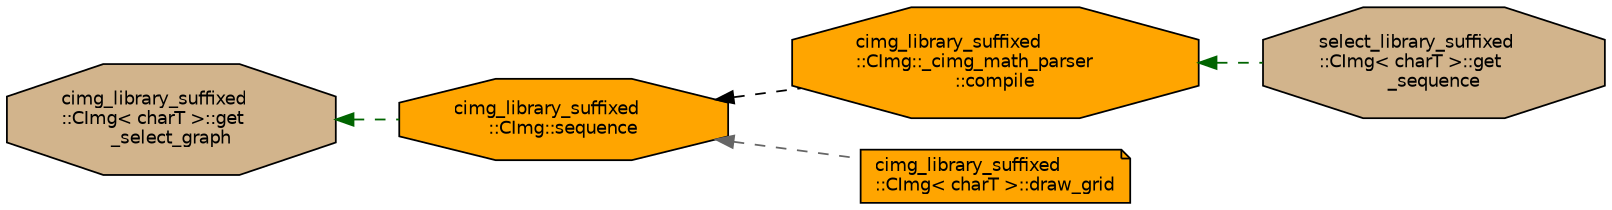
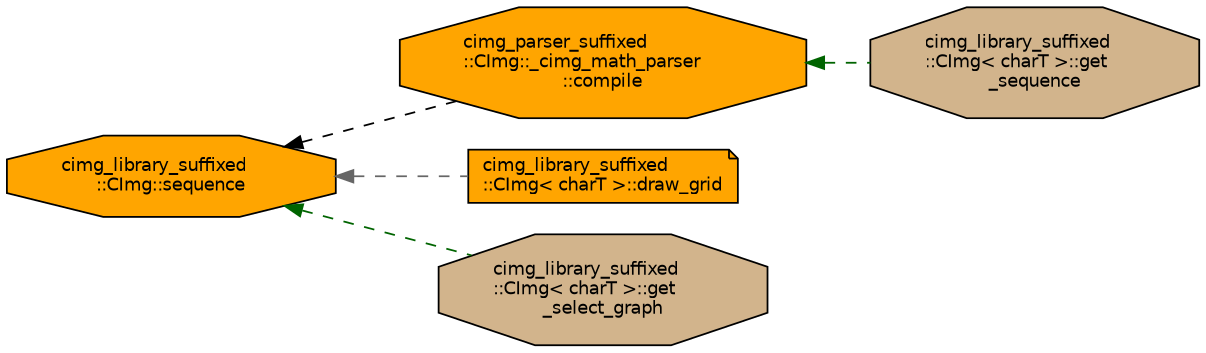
node "cimg_library_suffixed ::CImg::_cimg_math_parser ::compile": label "cimg_library_suffixed ::CImg::_cimg_math_parser ::compile" -> "cimg_parser_suffixed ::CImg::_cimg_math_parser ::compile"
node "select_library_suffixed ::CImg< charT >::get _sequence": label "select_library_suffixed ::CImg< charT >::get _sequence" -> "cimg_library_suffixed ::CImg< charT >::get _sequence"
edge "cimg_library_suffixed ::CImg::sequence" -> "cimg_library_suffixed ::CImg< charT >::get _select_graph": reversed
